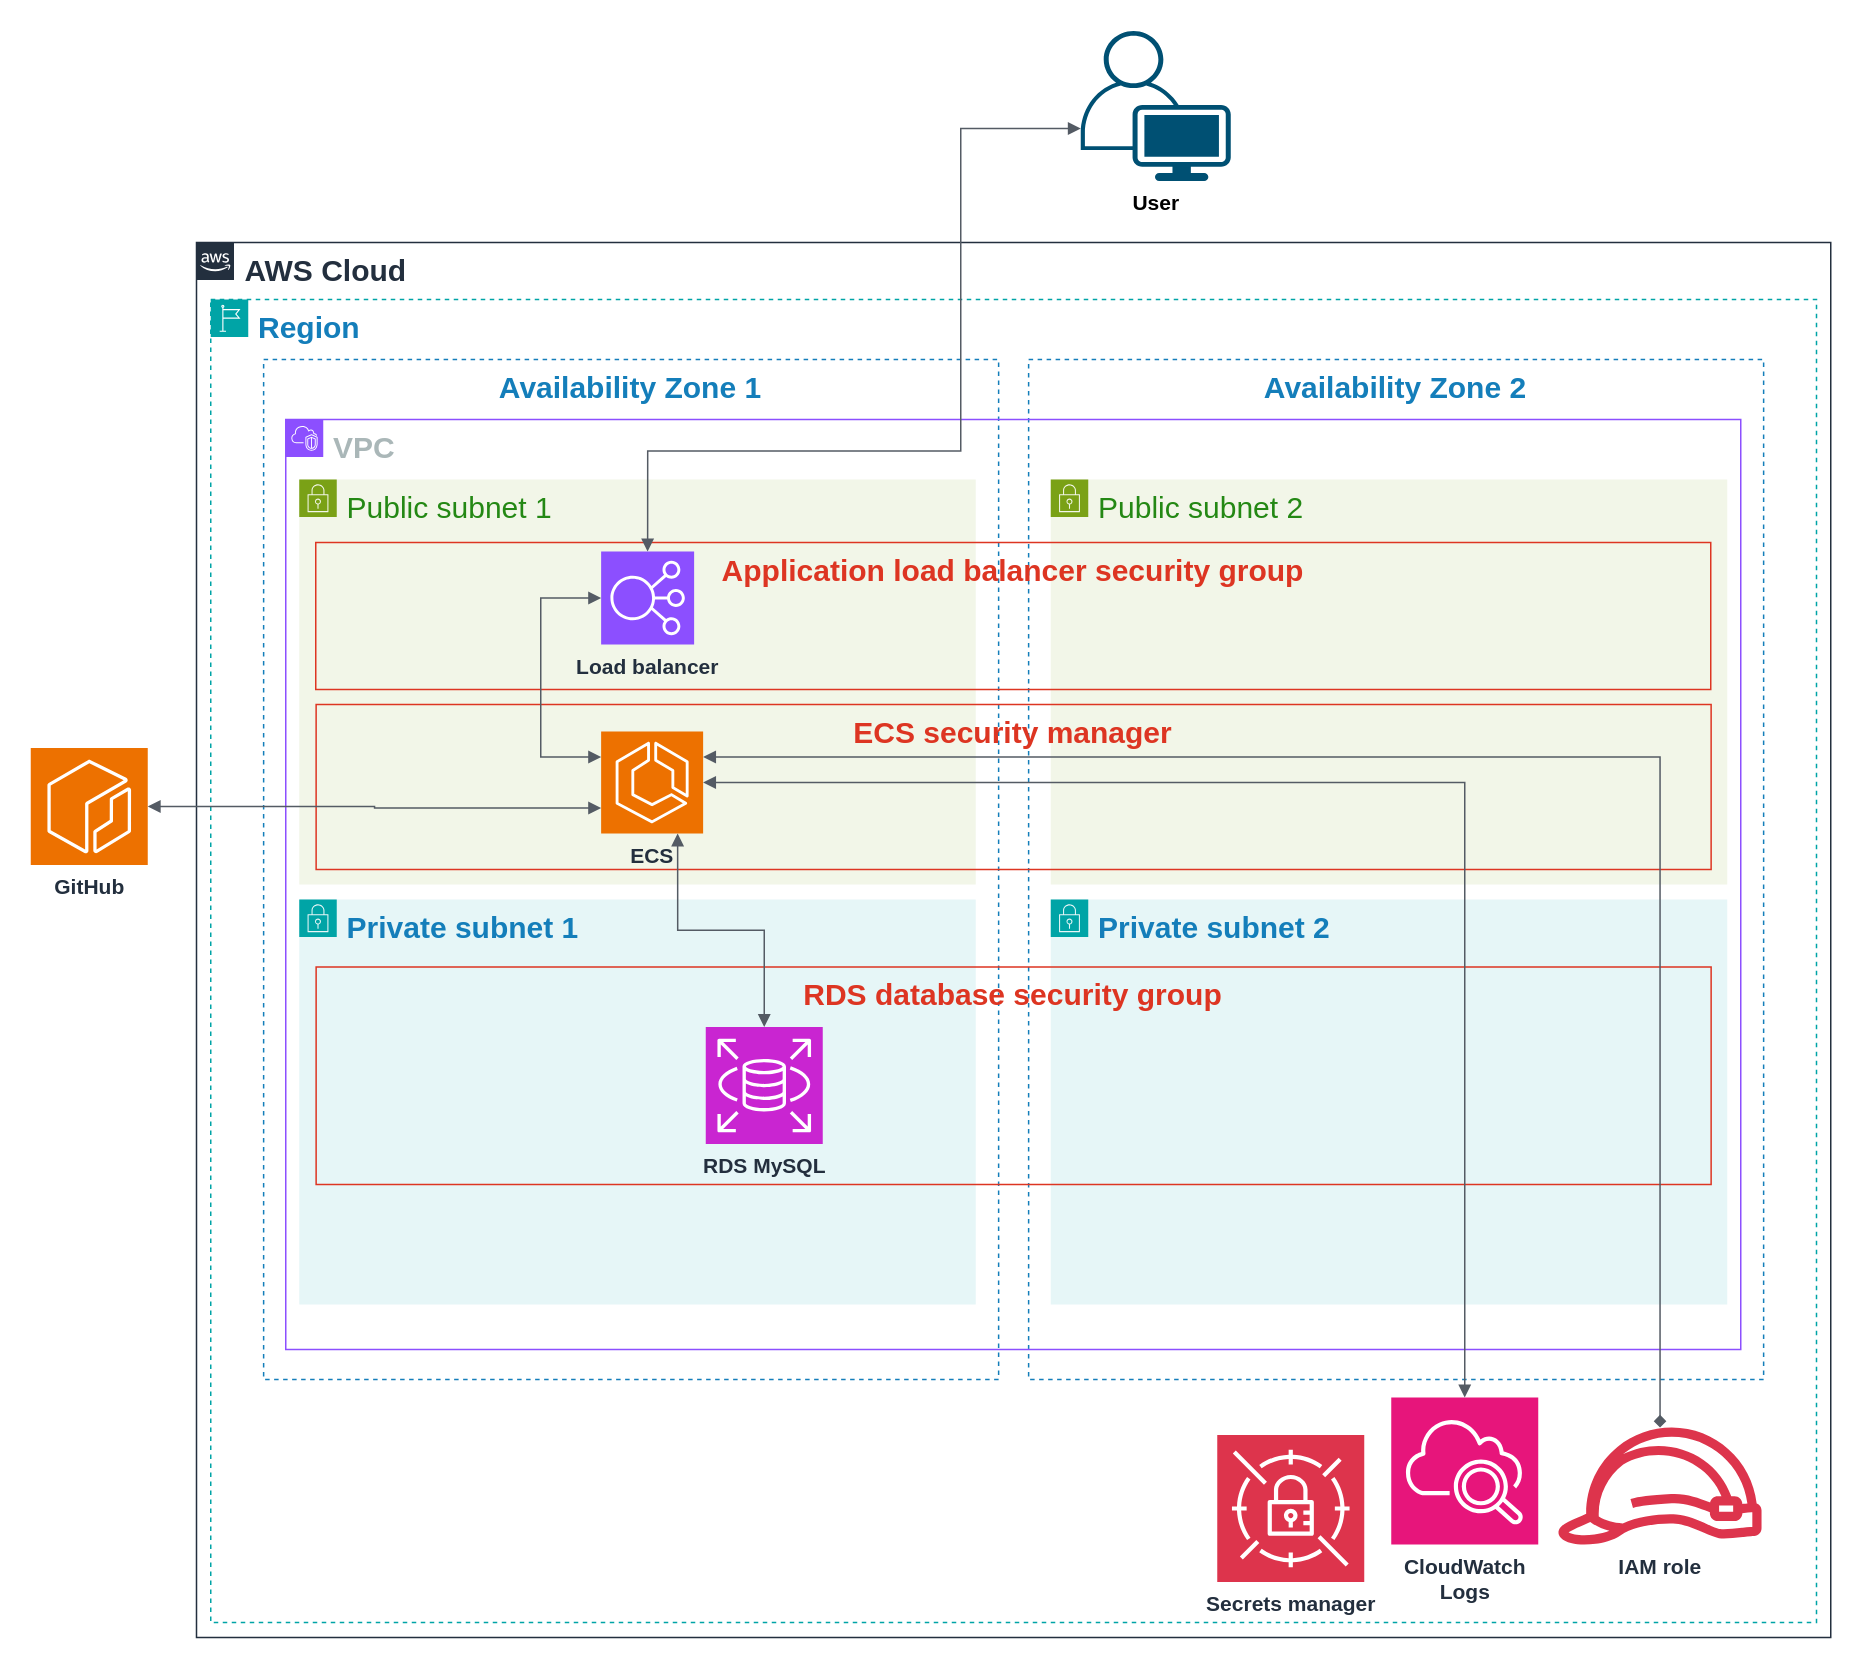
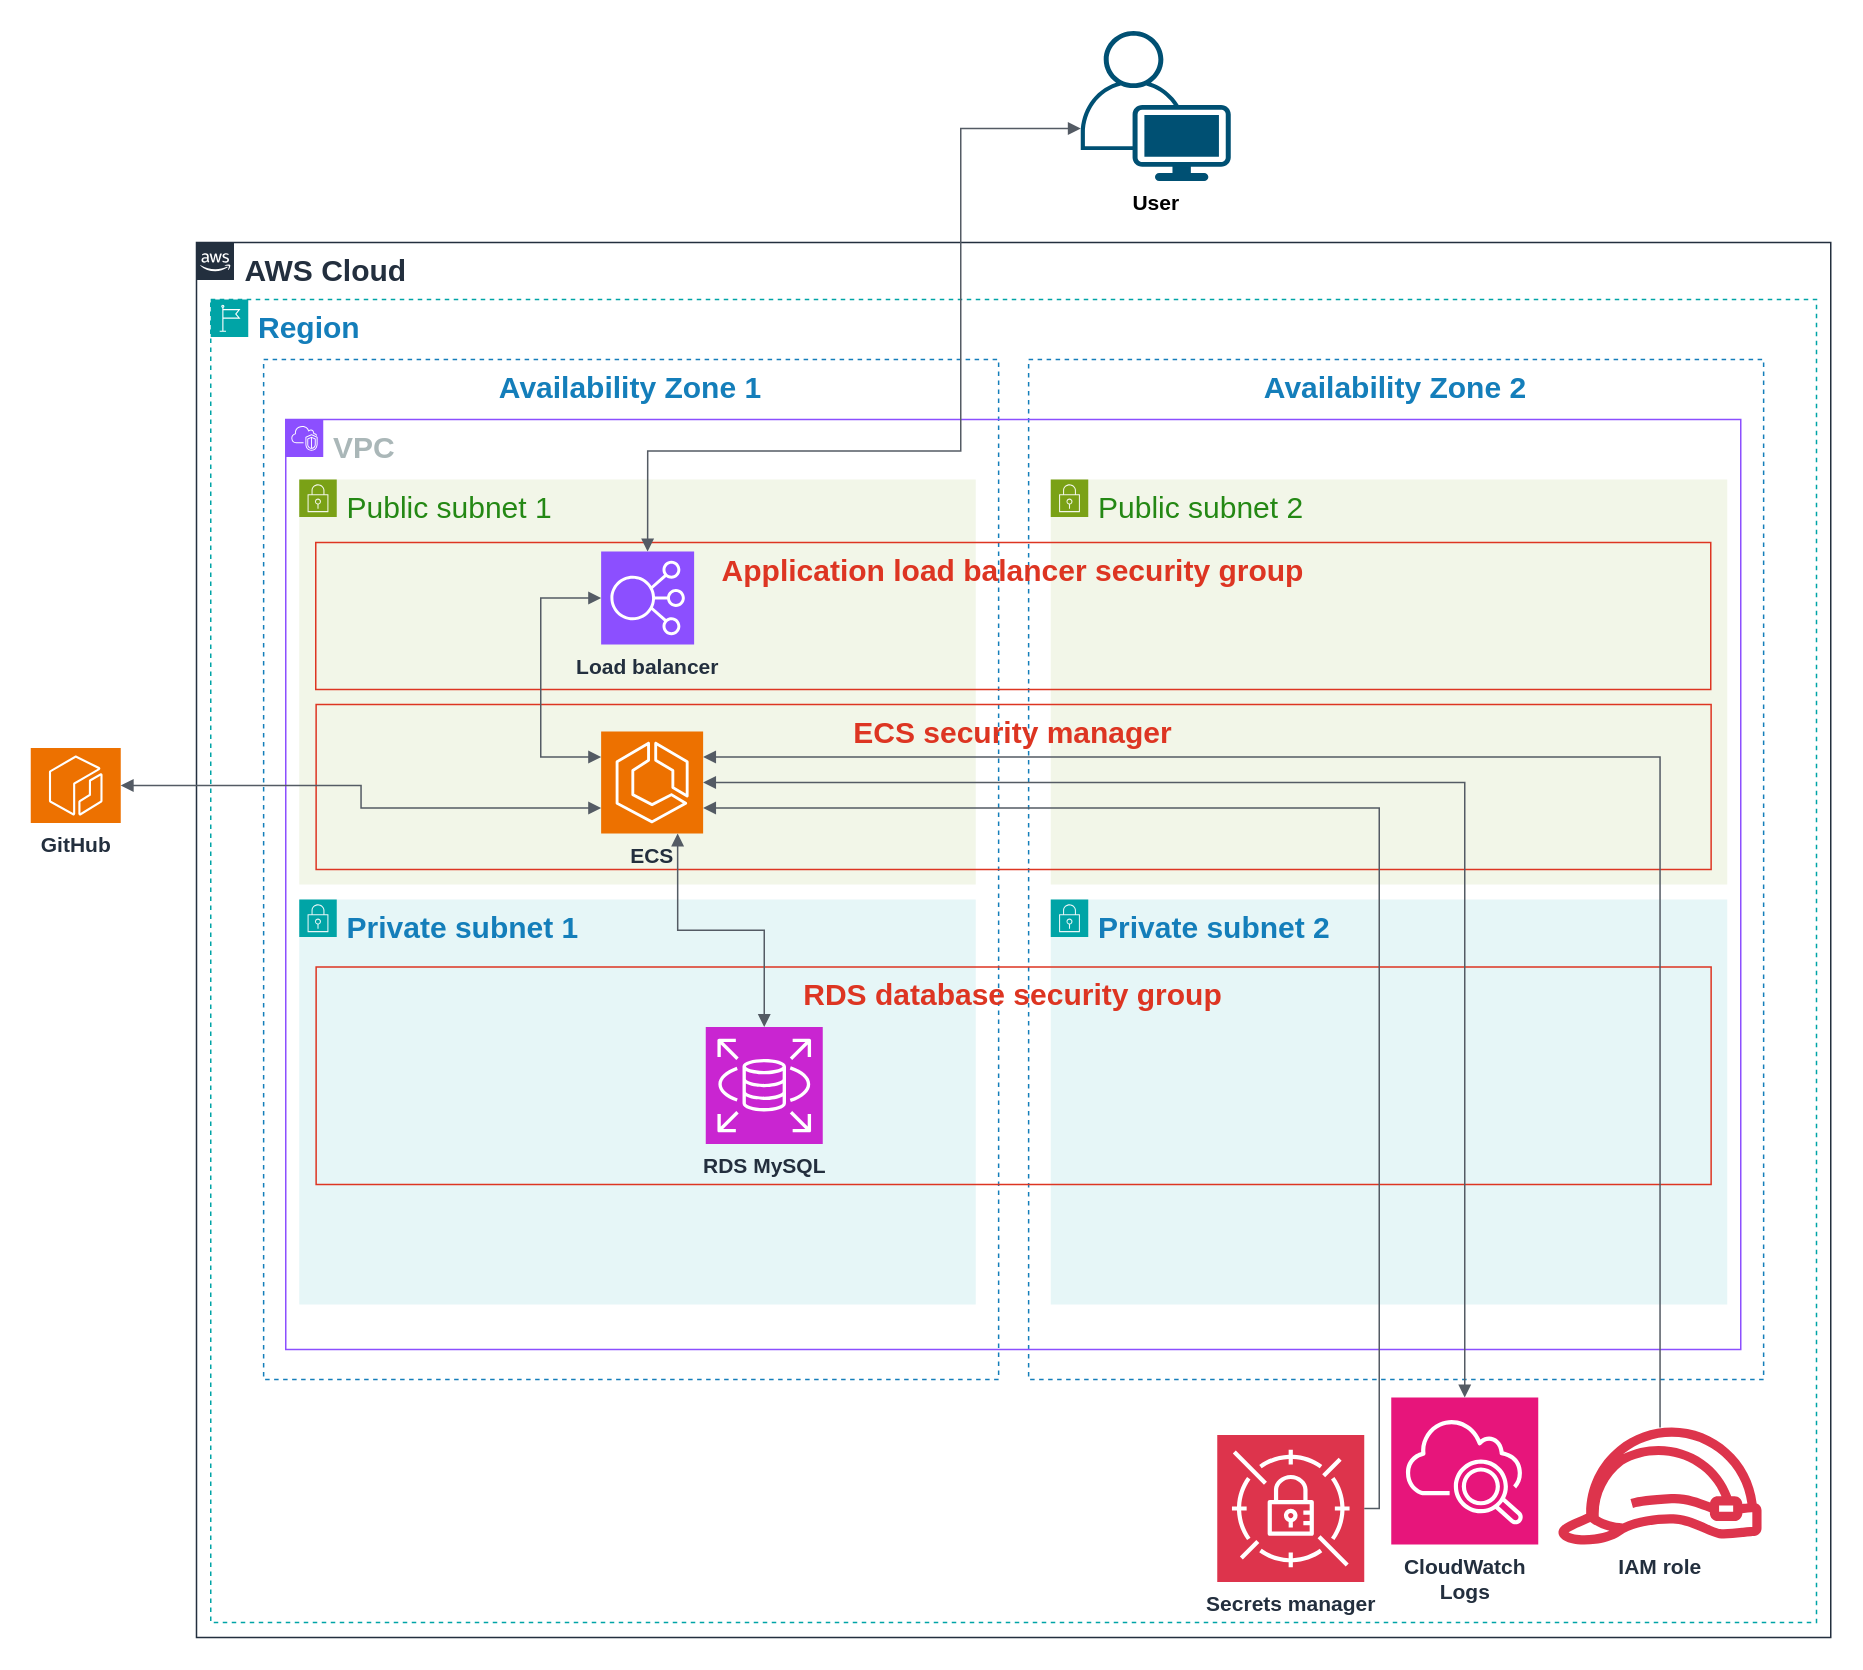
node "GitHub": size 117x117 -> 90x75
edge "Secrets manager" -> "ECS": added
edge "ECS" -- "IAM role": arrowhead diamond -> none
